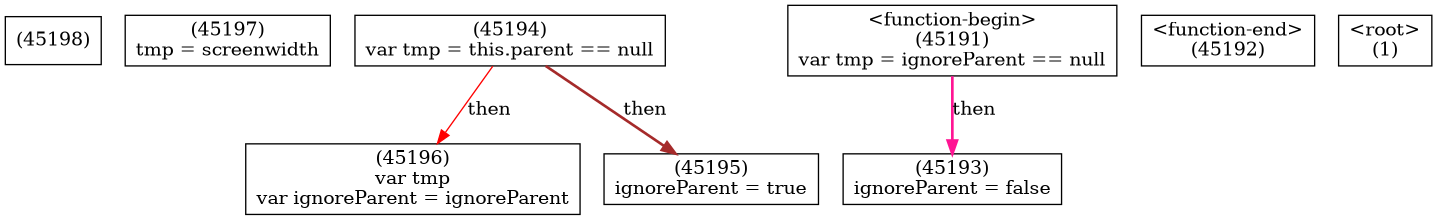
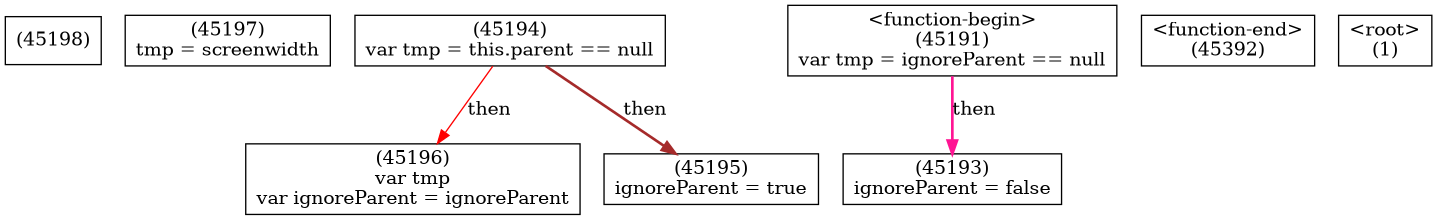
node "<function-end> (45192)": label "<function-end> (45192)" -> "<function-end> (45392)"
